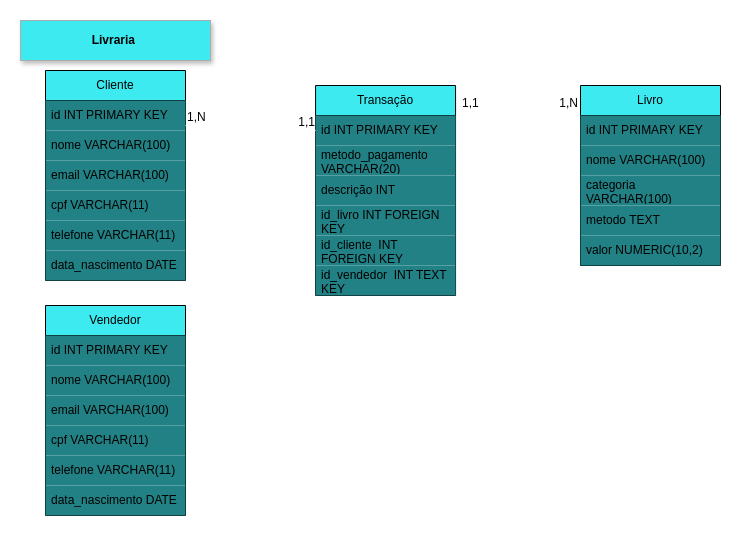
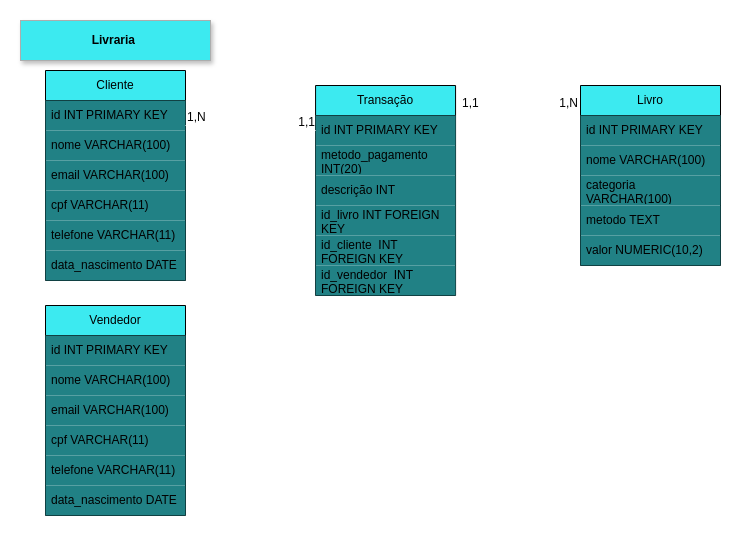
node "metodo_pagamento VARCHAR(20)": label "metodo_pagamento VARCHAR(20)" -> "metodo_pagamento INT(20)"
node "id_vendedor INT TEXT KEY": label "id_vendedor INT TEXT KEY" -> "id_vendedor INT FOREIGN KEY"
